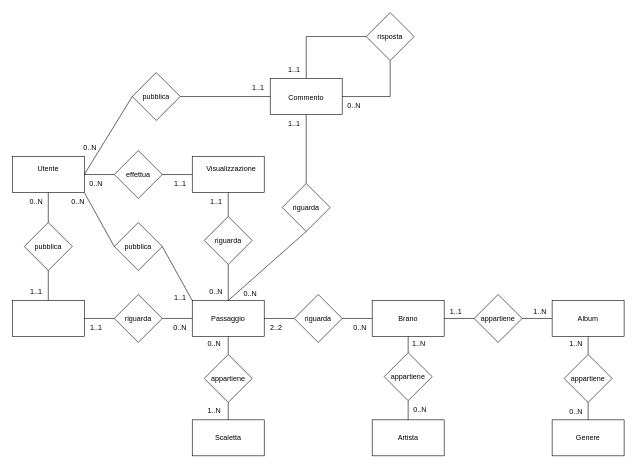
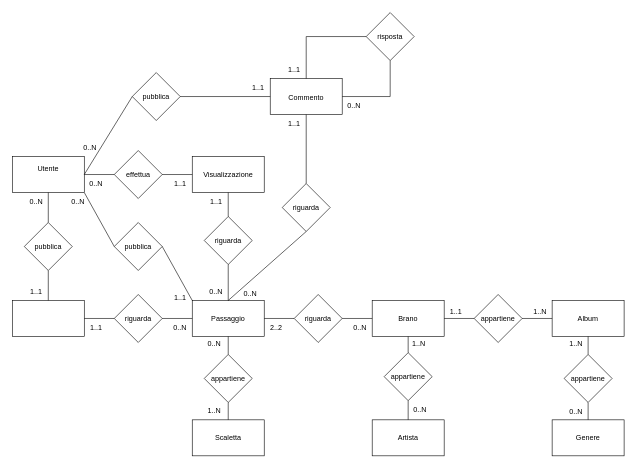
node "Visualizzazione": moved (231, 168) -> (228, 174)
